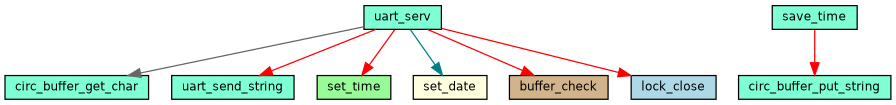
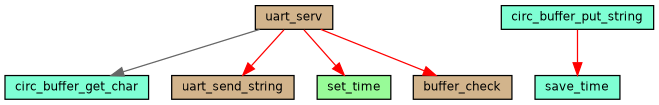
node "uart_serv": fillcolor aquamarine -> tan
edge "save_time" -> "circ_buffer_put_string": reversed
node "uart_send_string": fillcolor aquamarine -> tan
node "set_date": removed
node "lock_close": removed
